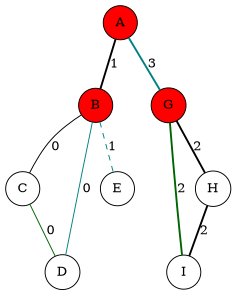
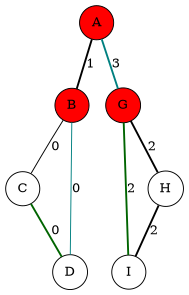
node "E": removed
edge "C" -- "D": style solid -> bold
